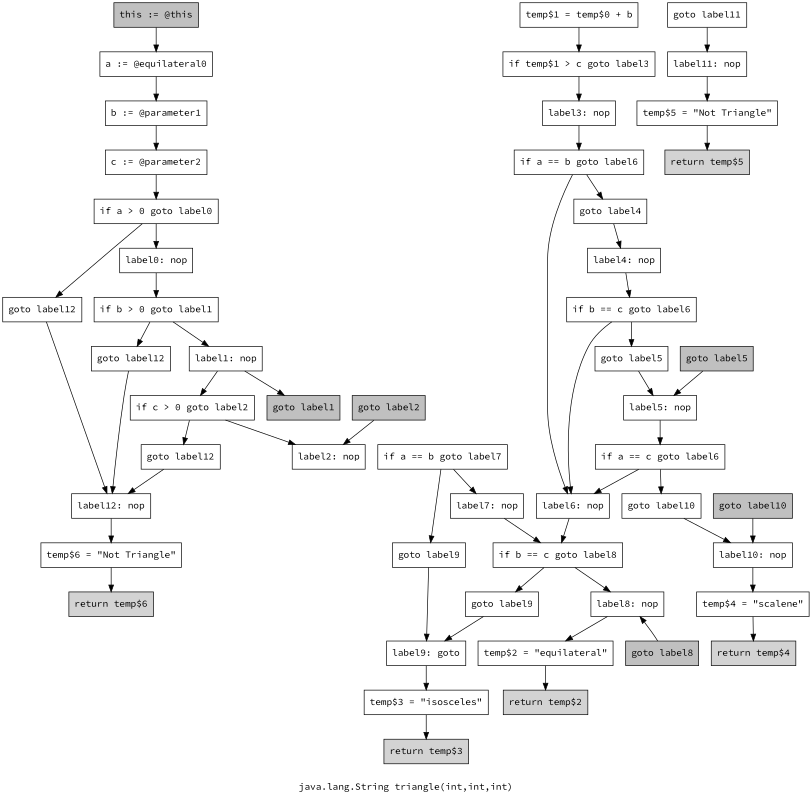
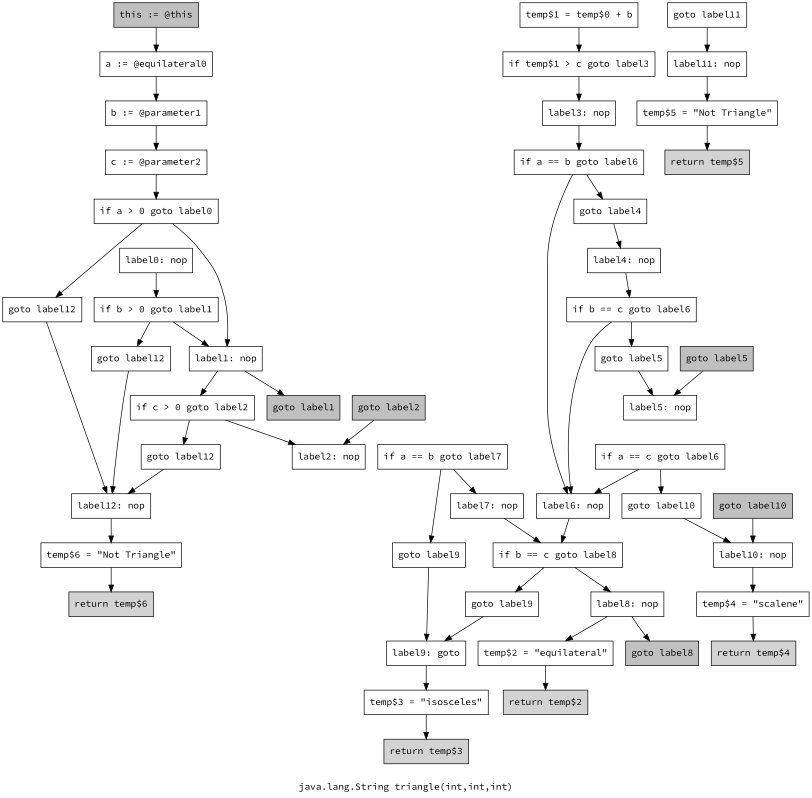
edge "if a > 0 goto label0" -> "label0: nop": now "if a > 0 goto label0" -> "label1: nop"
edge "label5: nop" -> "if a == c goto label6": removed
edge "goto label8" -> "label8: nop": reversed
